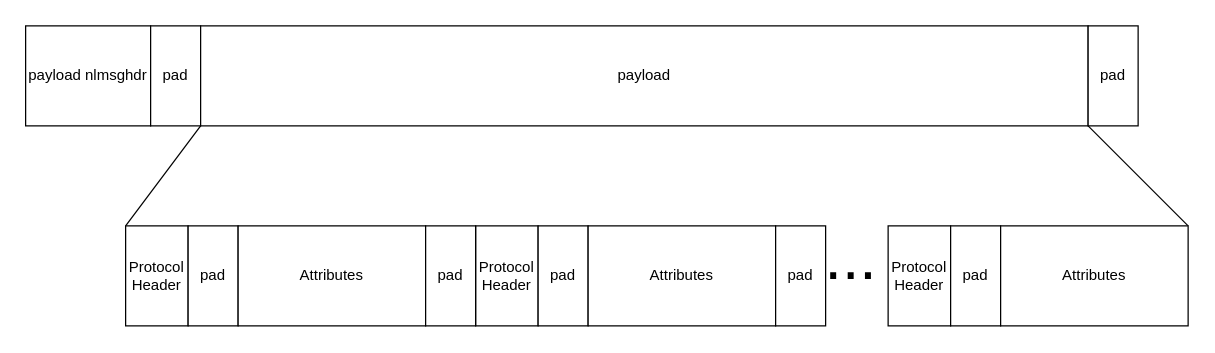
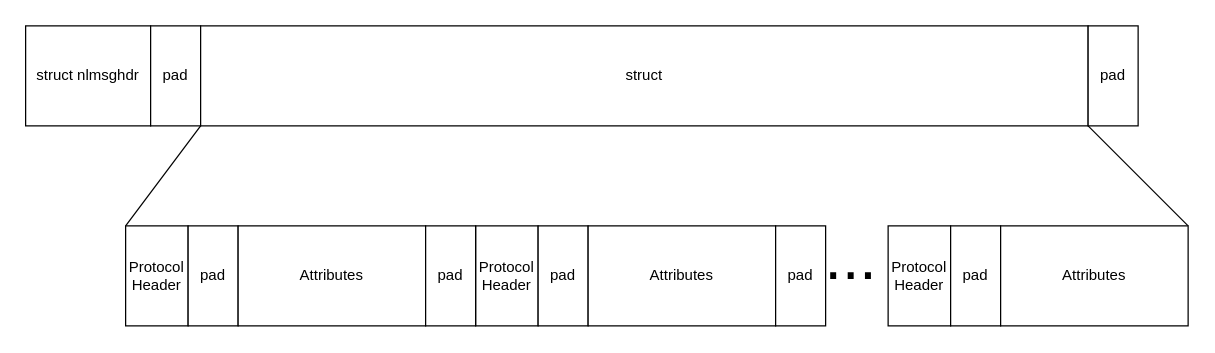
node "payload nlmsghdr": label "payload nlmsghdr" -> "struct nlmsghdr"
node "payload": label "payload" -> "struct"
